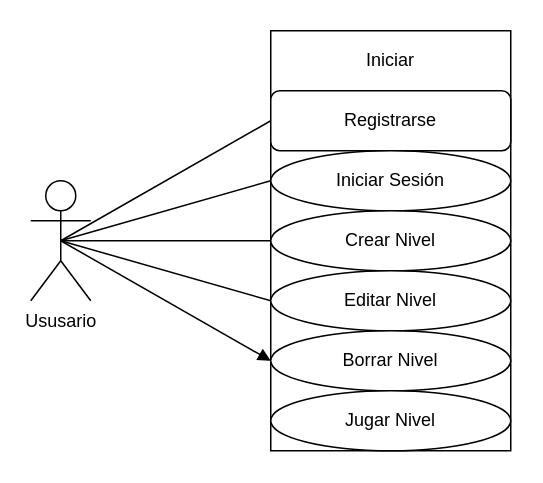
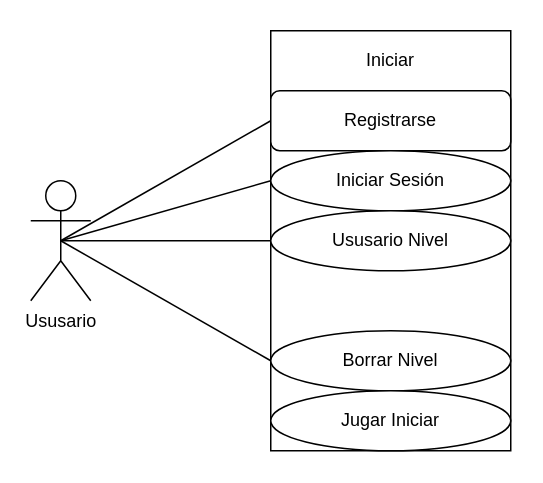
node "Crear Nivel": label "Crear Nivel" -> "Ususario Nivel"
edge "Ususario" -- "Editar Nivel": removed
node "Editar Nivel": removed
edge "Ususario" -> "Borrar Nivel": arrowhead block -> none
node "Jugar Nivel": label "Jugar Nivel" -> "Jugar Iniciar"
